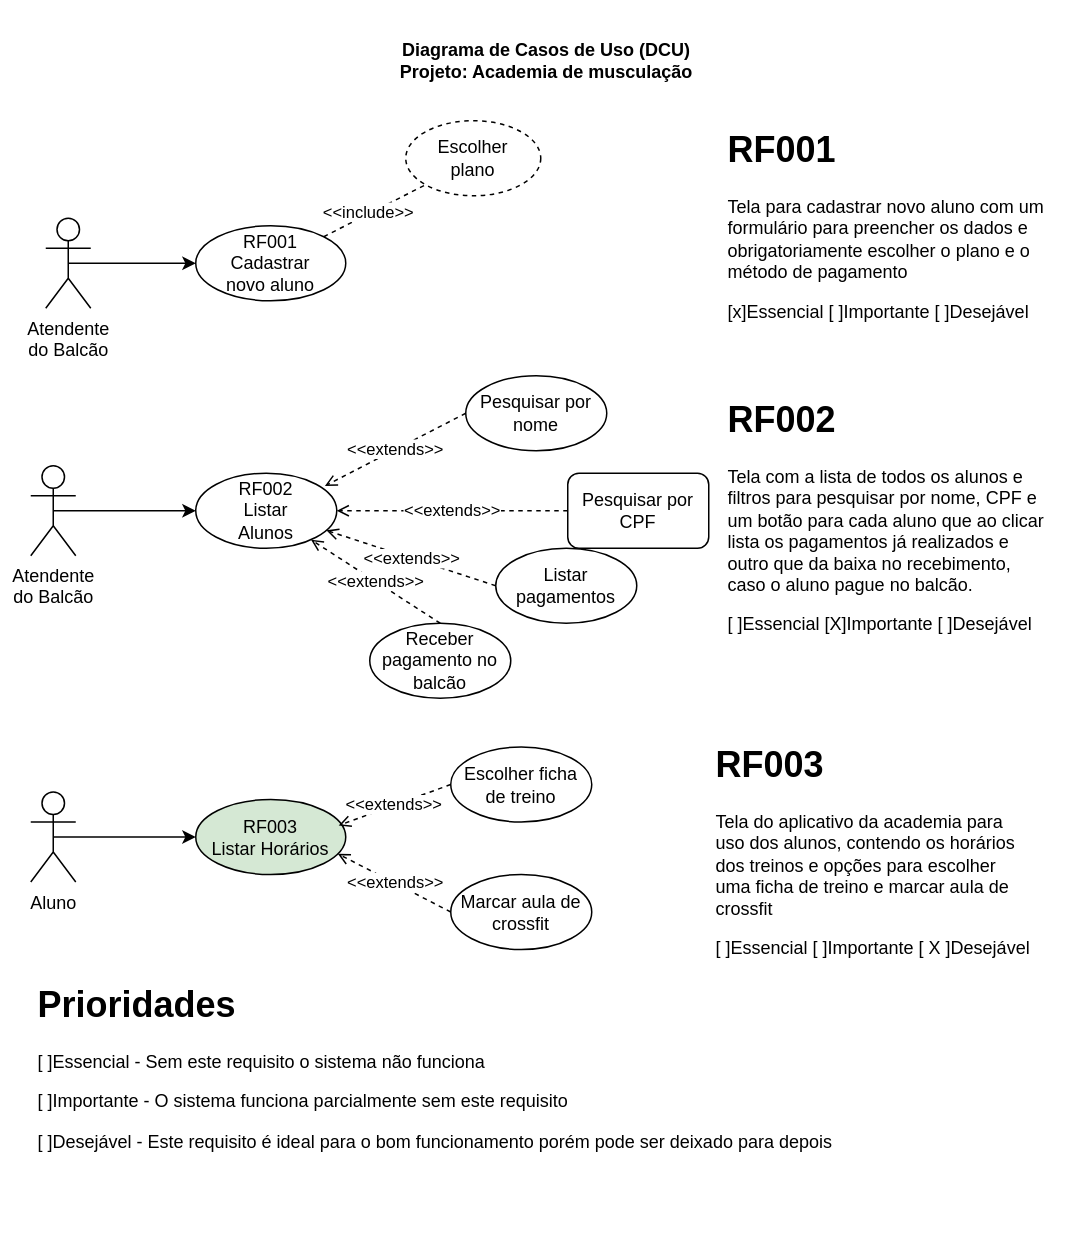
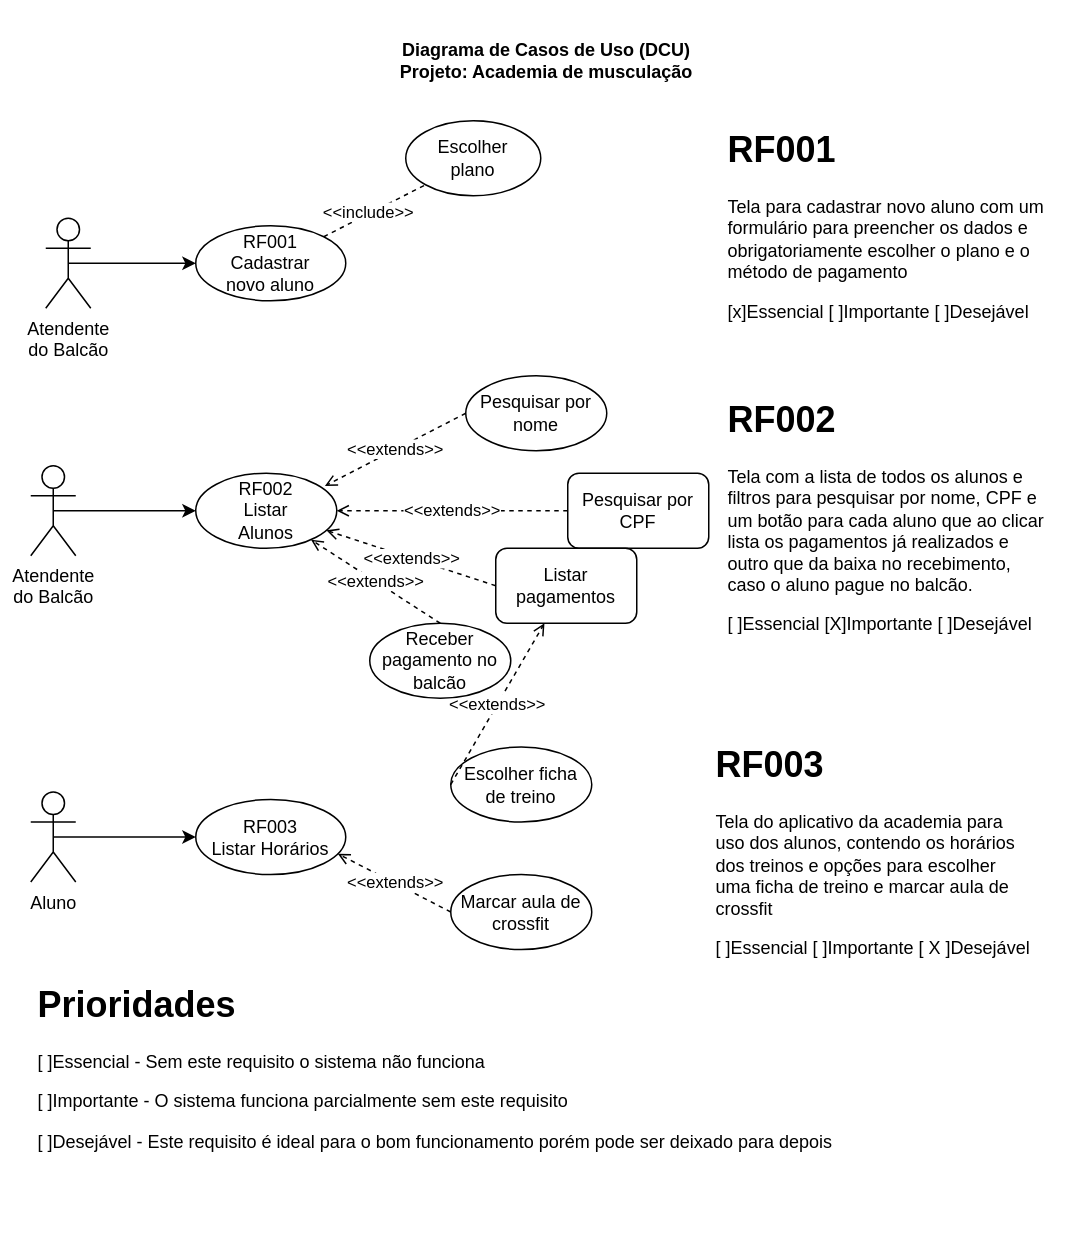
node "Escolher plano": style dashed -> solid
node "Listar pagamentos": shape ellipse -> rounded rectangle
edge "Escolher ficha de treino" -> "RF003 Listar Horários": now "Escolher ficha de treino" -> "Listar pagamentos"
node "RF003 Listar Horários": fillcolor #d5e8d4 -> #ffffff
